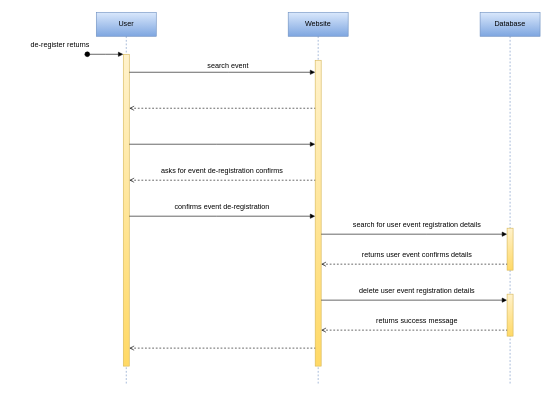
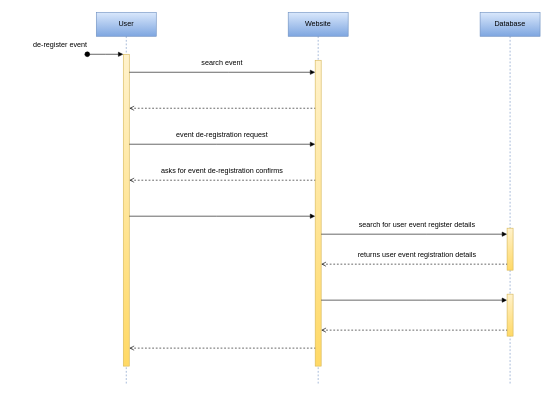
node "de-register returns": label "de-register returns" -> "de-register event"
node "search event": moved (228, 66) -> (222, 63)
node "event de-registration request": added
node "confirms event de-registration": removed
node "search for user event registration details": label "search for user event registration details" -> "search for user event register details"
node "returns user event confirms details": label "returns user event confirms details" -> "returns user event registration details"
node "delete user event registration details": removed
node "returns success message": removed
